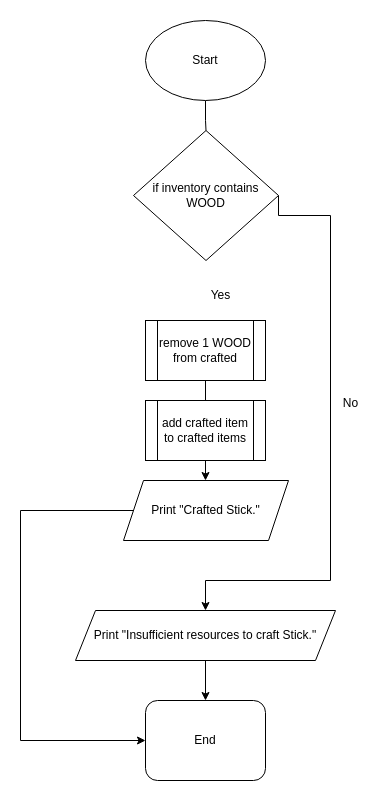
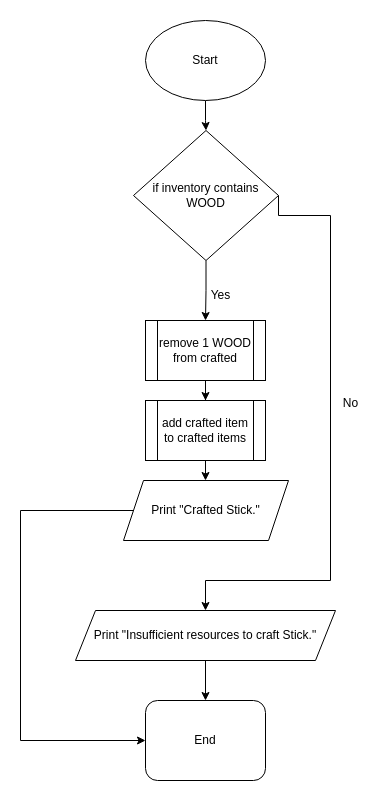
edge "Start" -- "if inventory contains WOOD": arrowhead none -> classic
edge "if inventory contains WOOD" -> "remove 1 WOOD from crafted": added
edge "remove 1 WOOD from crafted" -- "add crafted item to crafted items": arrowhead none -> classic
